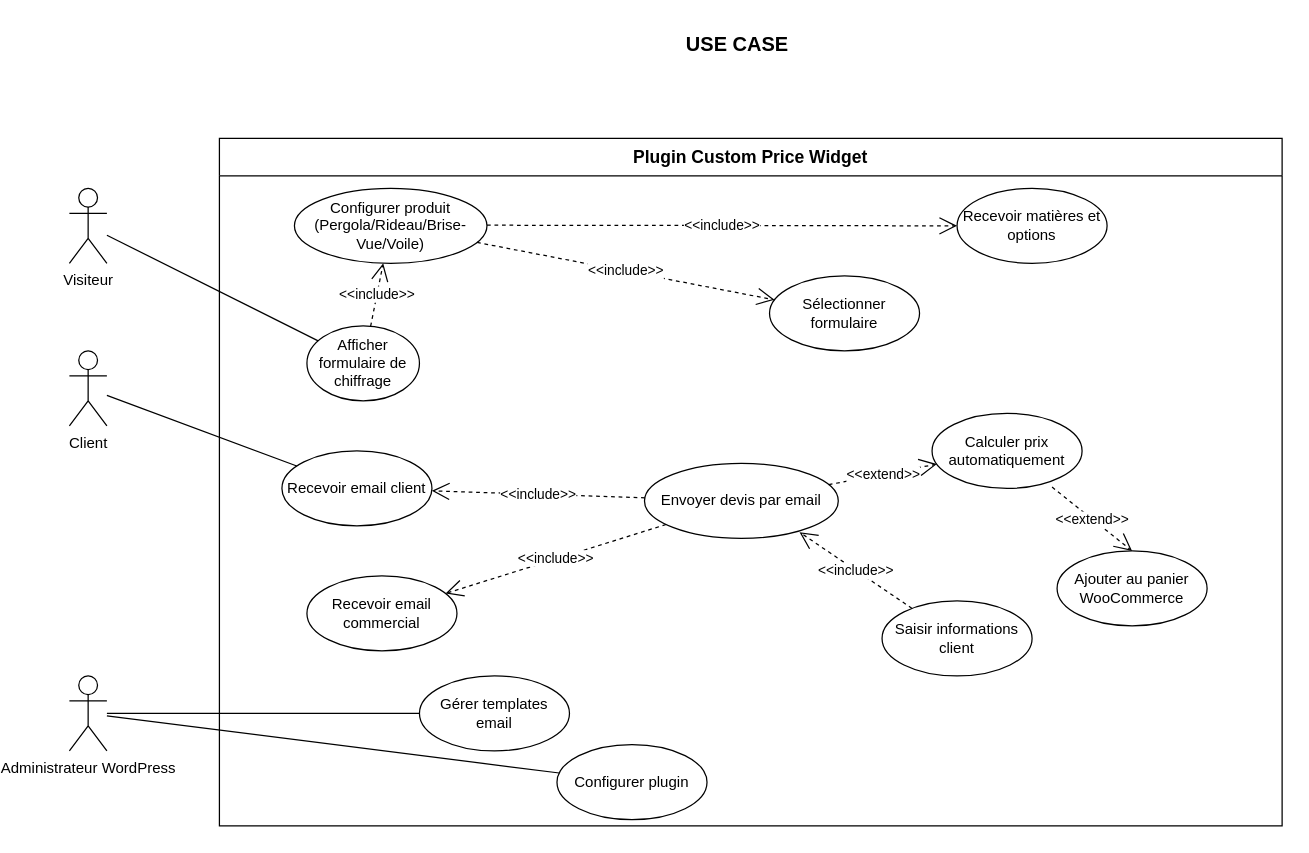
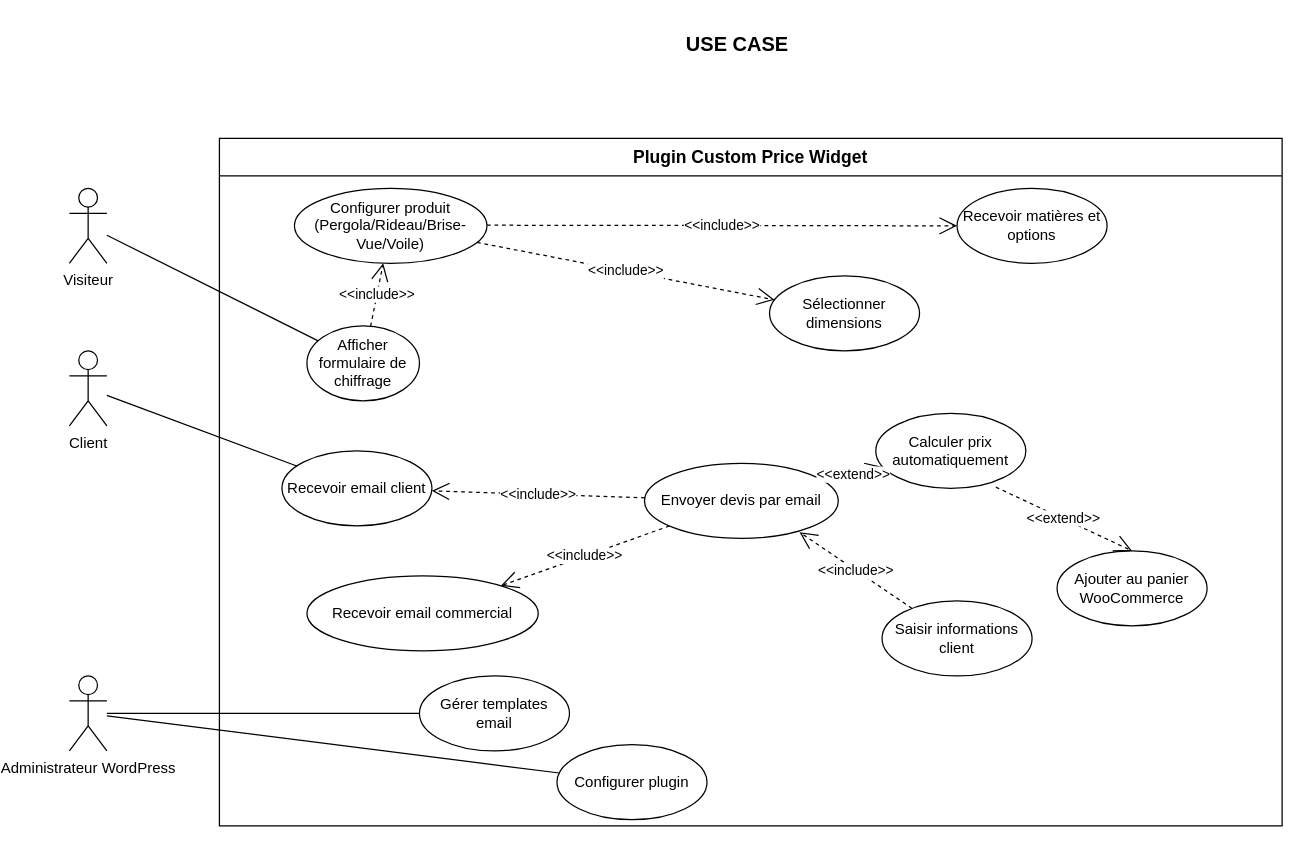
node "Sélectionner formulaire": label "Sélectionner formulaire" -> "Sélectionner dimensions"
node "Calculer prix automatiquement": moved (1007, 451) -> (951, 451)
node "Recevoir email commercial": size 150x75 -> 231x75
